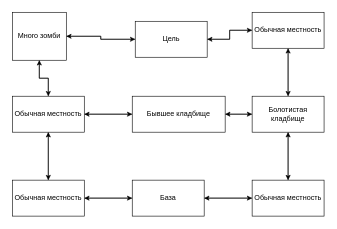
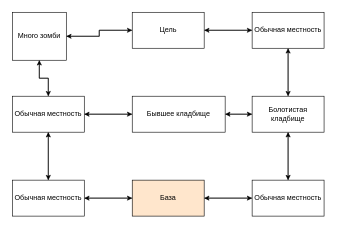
node "Цель": moved (171, 39) -> (168, 30)
node "База": fillcolor #ffffff -> #ffe6cc
